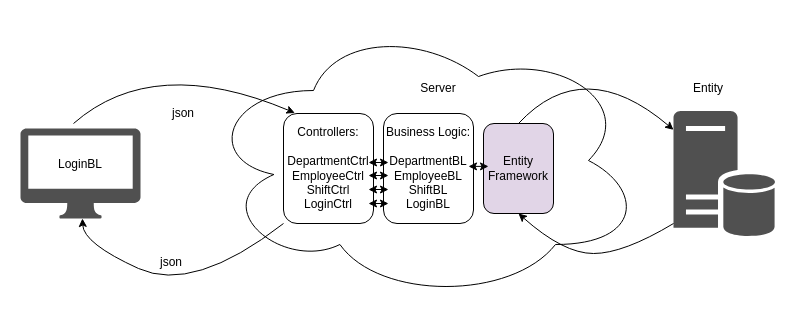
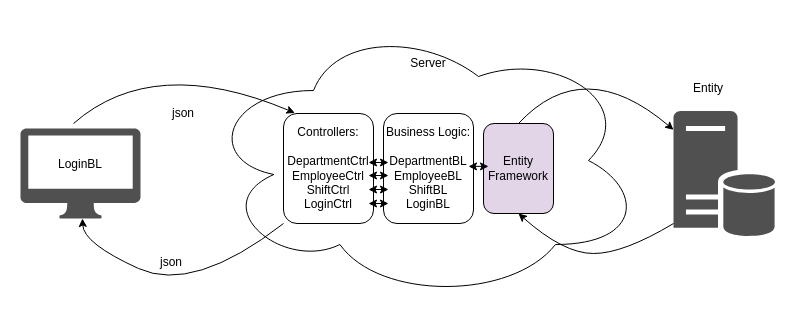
node "Server": moved (439, 89) -> (429, 64)
